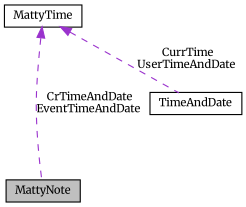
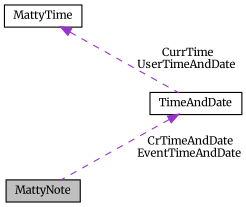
edge "MattyNote" -> "MattyTime": now "MattyNote" -> "TimeAndDate"
